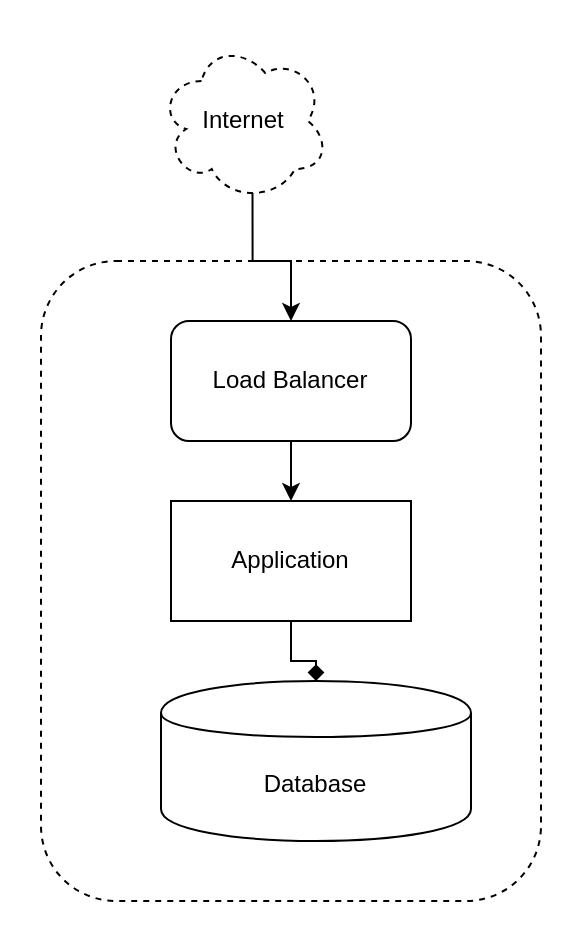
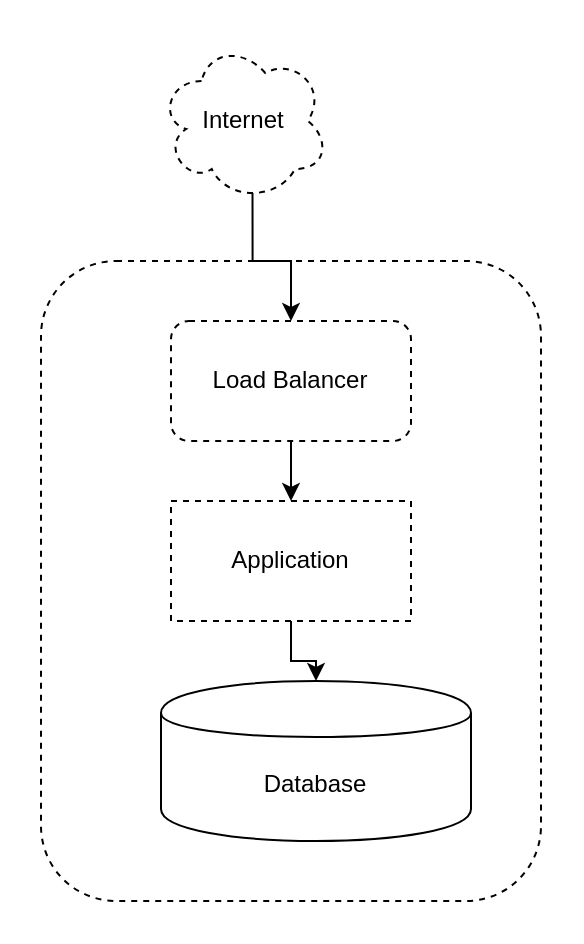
node "Load Balancer": style solid -> dashed
node "Application": style solid -> dashed
edge "Application" -> "Database": arrowhead diamond -> classic
